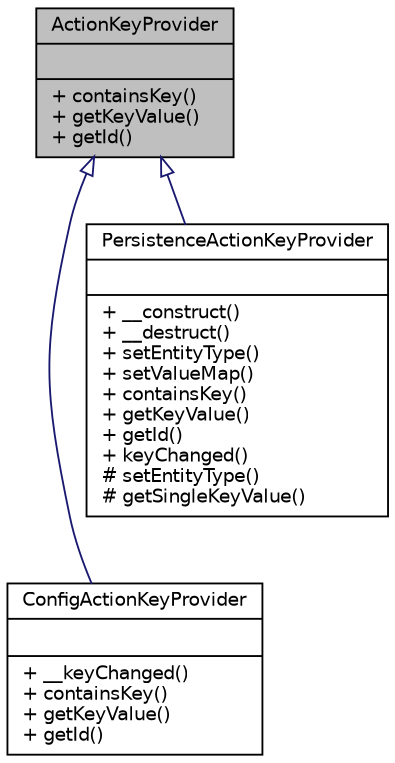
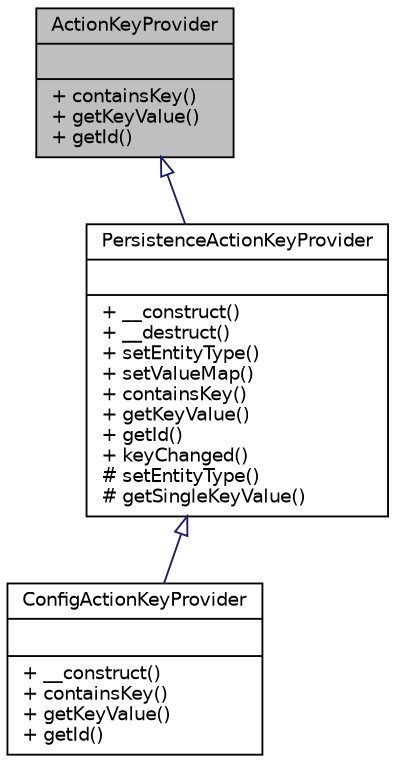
edge "ConfigActionKeyProvider" -> "ActionKeyProvider": now "ConfigActionKeyProvider" -> "PersistenceActionKeyProvider"
node "ConfigActionKeyProvider": text "+ __keyChanged()" -> "+ __construct()"
